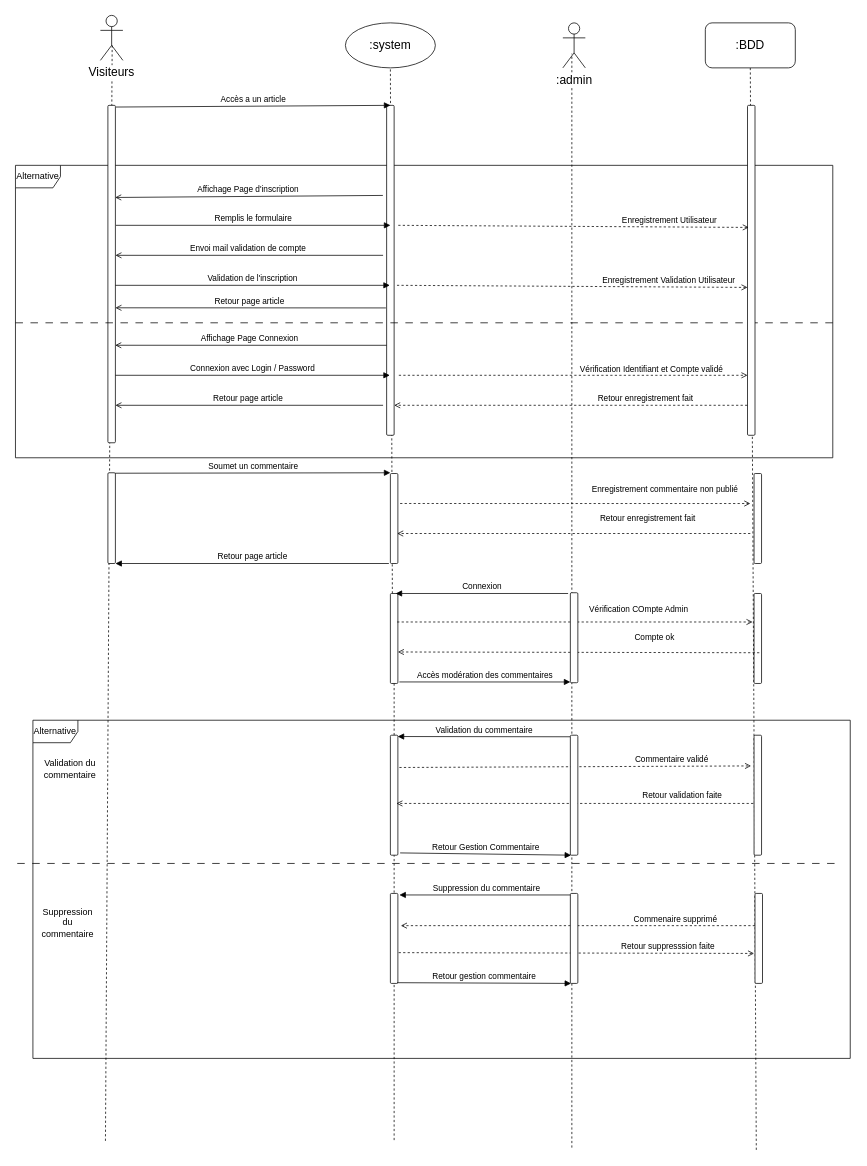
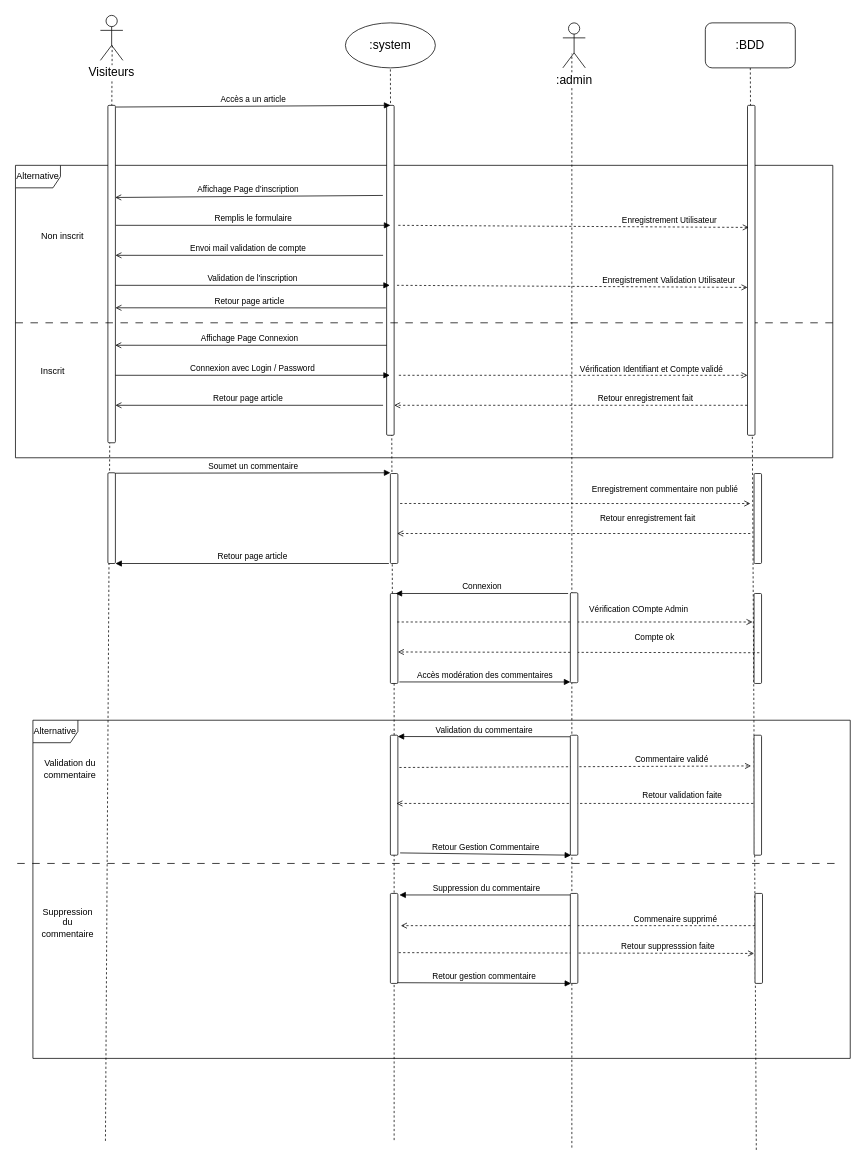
node "Non inscrit": added
node "Inscrit": added
